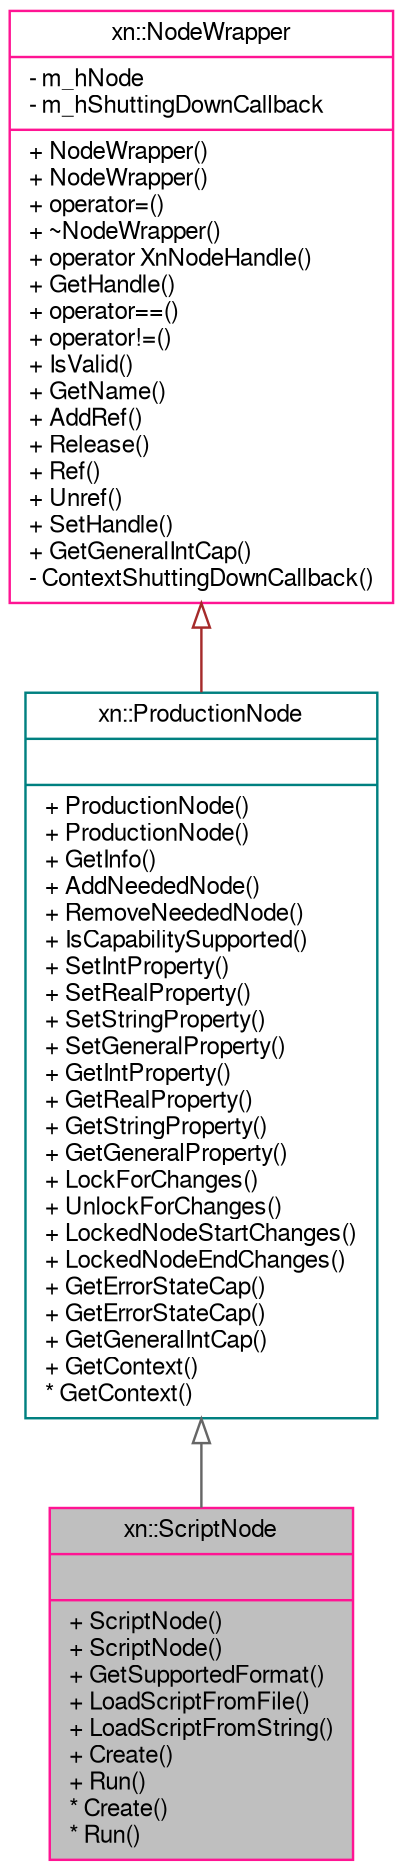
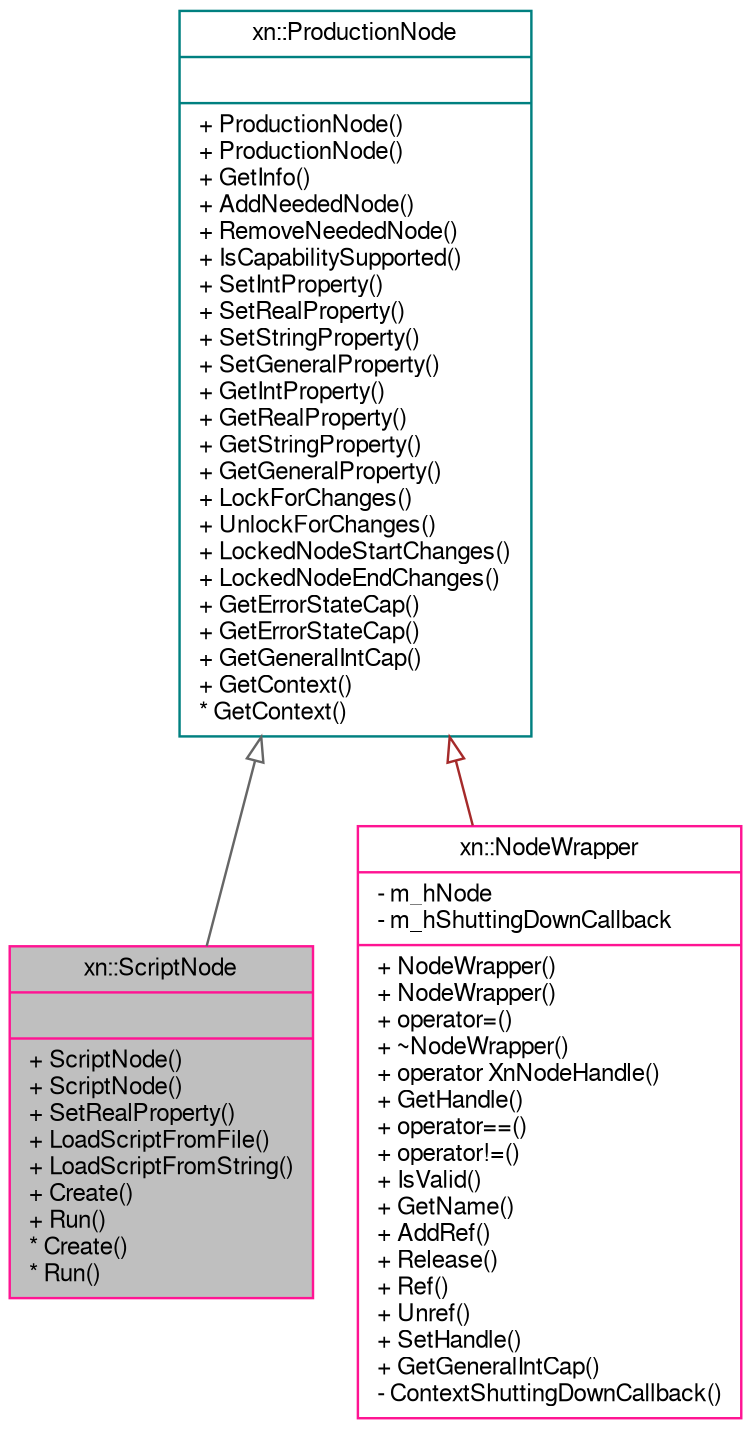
edge "xn::ProductionNode" -> "xn::NodeWrapper": reversed
node "xn::ScriptNode": text "+ GetSupportedFormat()" -> "+ SetRealProperty()"
